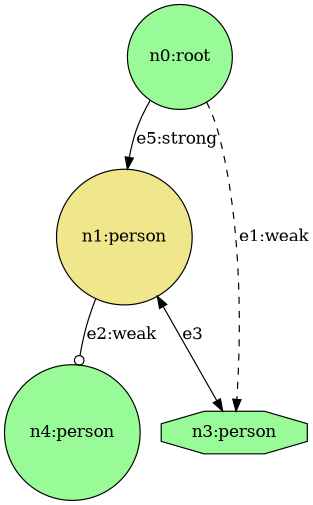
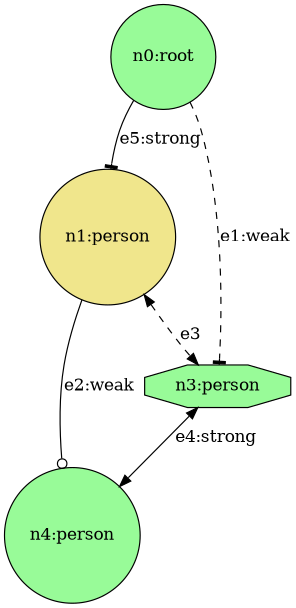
edge "n0:root" -> "n1:person": arrowhead normal -> tee
edge "n0:root" -> "n3:person": arrowhead normal -> tee
edge "n1:person" -- "n3:person": style solid -> dashed
edge "n3:person" -- "n4:person": added, label "e4:strong"
